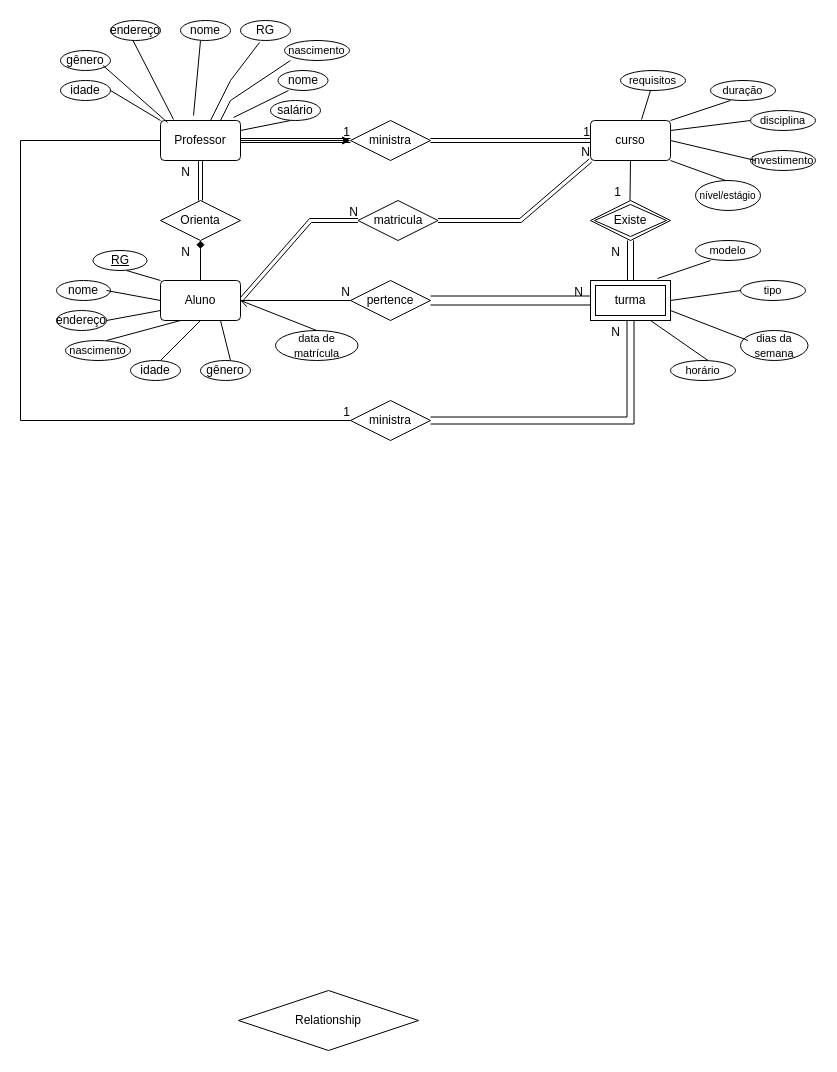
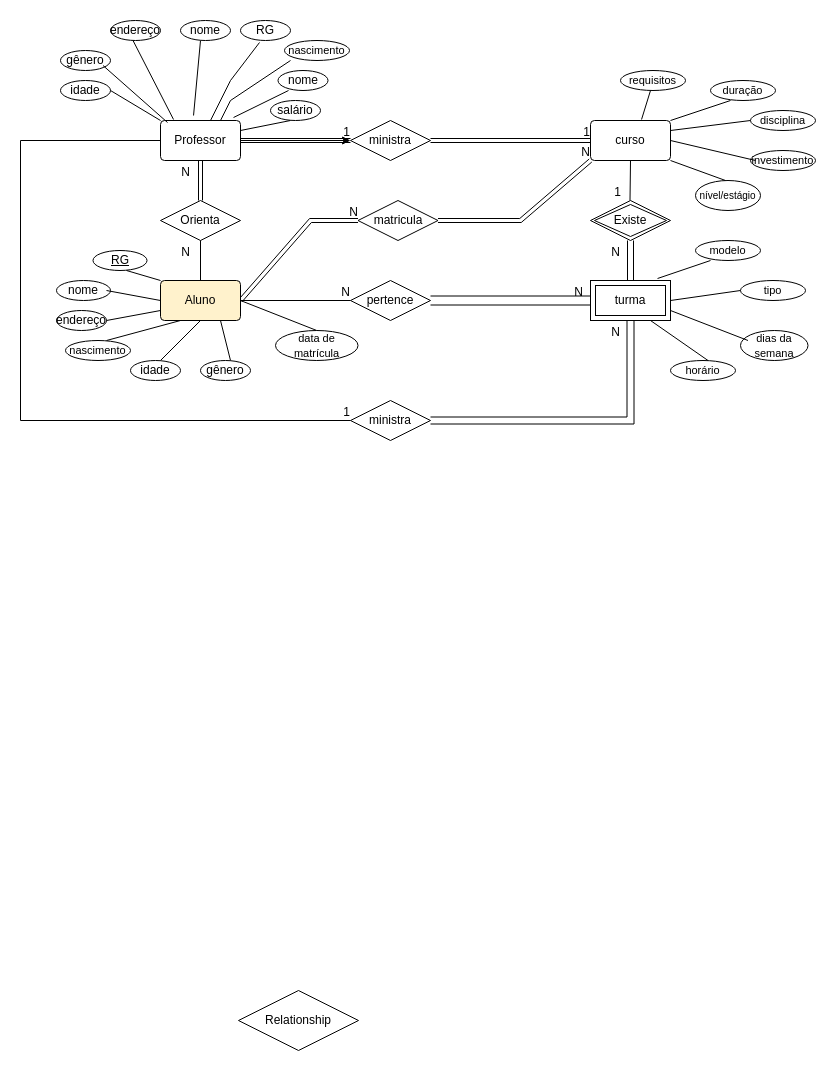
edge "Aluno" -> "Orienta": arrowhead diamond -> none
node "Aluno": fillcolor #ffffff -> #fff2cc
edge "data de matrícula" -> "Aluno": arrowhead open -> none
node "Relationship": size 180x60 -> 120x60
